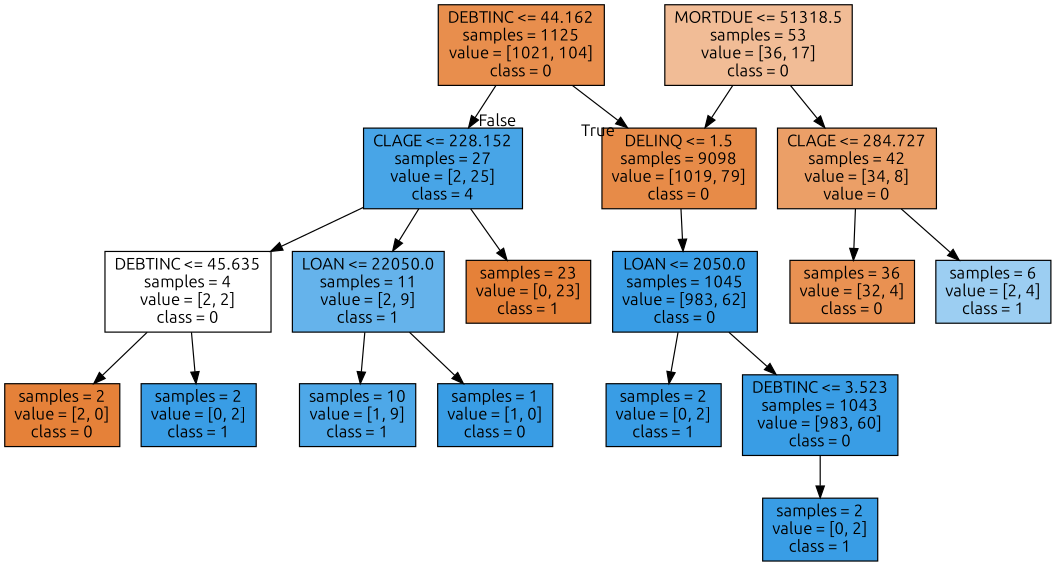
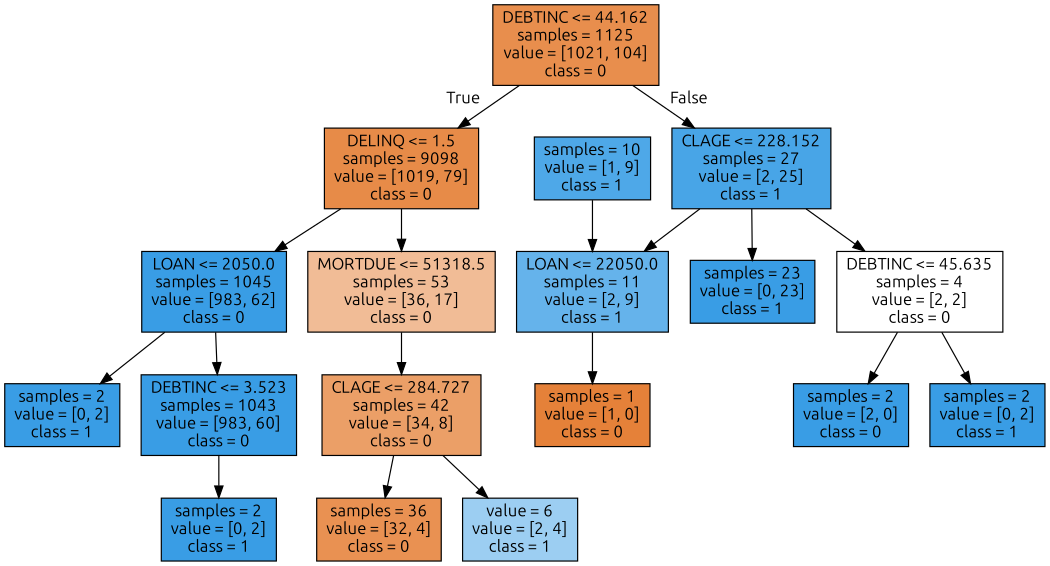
edge "MORTDUE <= 51318.5 samples = 53 value = [36, 17] class = 0" -> "DELINQ <= 1.5 samples = 9098 value = [1019, 79] class = 0": reversed
node "CLAGE <= 228.152 samples = 27 value = [2, 25] class = 4": label "CLAGE <= 228.152 samples = 27 value = [2, 25] class = 4" -> "CLAGE <= 228.152 samples = 27 value = [2, 25] class = 1"
node "CLAGE <= 284.727 samples = 42 value = [34, 8] value = 0": label "CLAGE <= 284.727 samples = 42 value = [34, 8] value = 0" -> "CLAGE <= 284.727 samples = 42 value = [34, 8] class = 0"
node "samples = 23 value = [0, 23] class = 1": fillcolor #e58139ff -> #399de5ff
node "samples = 6 value = [2, 4] class = 1": label "samples = 6 value = [2, 4] class = 1" -> "value = 6 value = [2, 4] class = 1"
edge "LOAN <= 22050.0 samples = 11 value = [2, 9] class = 1" -> "samples = 10 value = [1, 9] class = 1": reversed
node "samples = 2 value = [2, 0] class = 0": fillcolor #e58139ff -> #399de5ff
node "samples = 1 value = [1, 0] class = 0": fillcolor #399de5ff -> #e58139ff
